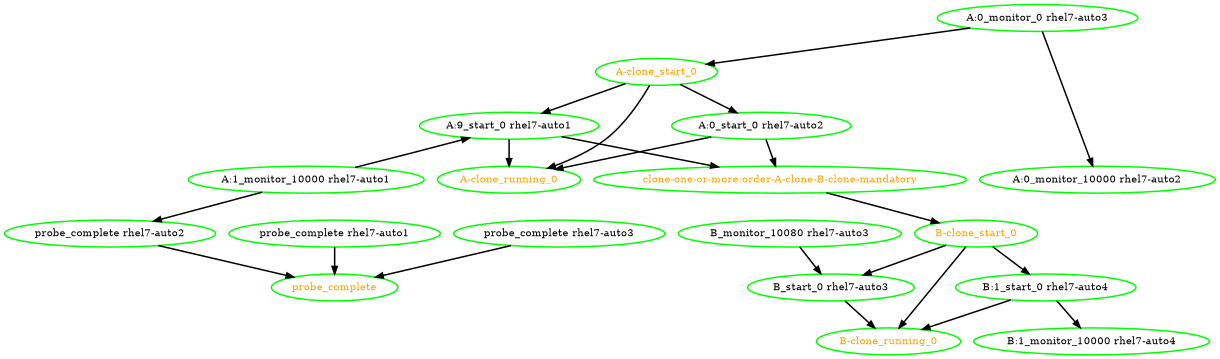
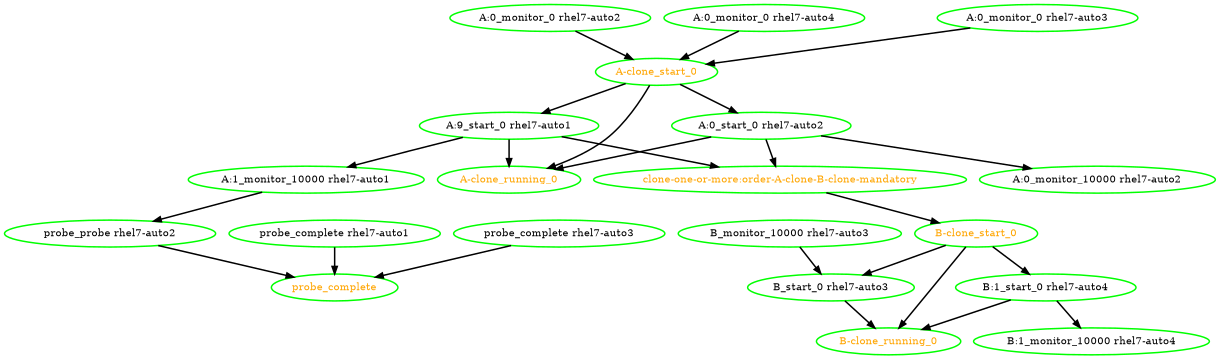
node "A:0_monitor_0 rhel7-auto2": added
node "A:0_monitor_0 rhel7-auto4": added
edge "A:0_monitor_0 rhel7-auto3" -> "A:0_monitor_10000 rhel7-auto2": now "A:0_start_0 rhel7-auto2" -> "A:0_monitor_10000 rhel7-auto2"
edge "A:1_monitor_10000 rhel7-auto1" -> "A:9_start_0 rhel7-auto1": reversed
node "probe_complete rhel7-auto2": label "probe_complete rhel7-auto2" -> "probe_probe rhel7-auto2"
node "B_monitor_10080 rhel7-auto3": label "B_monitor_10080 rhel7-auto3" -> "B_monitor_10000 rhel7-auto3"
